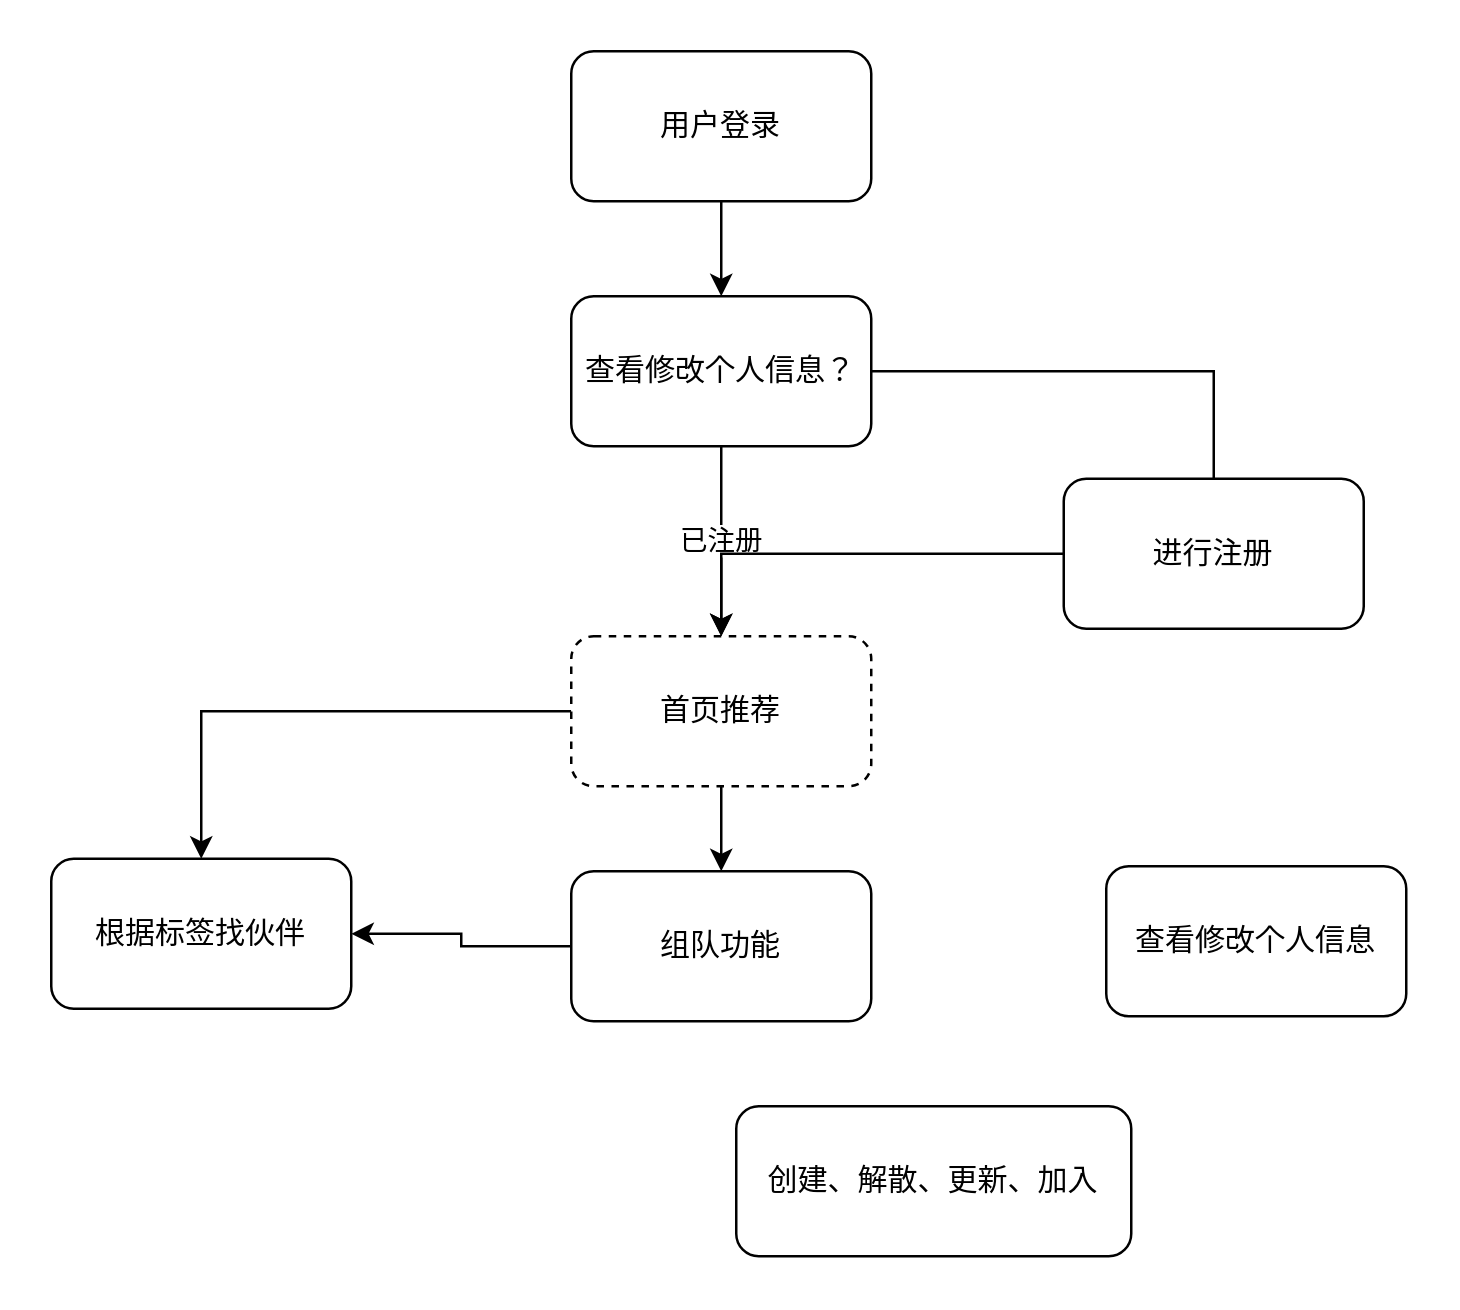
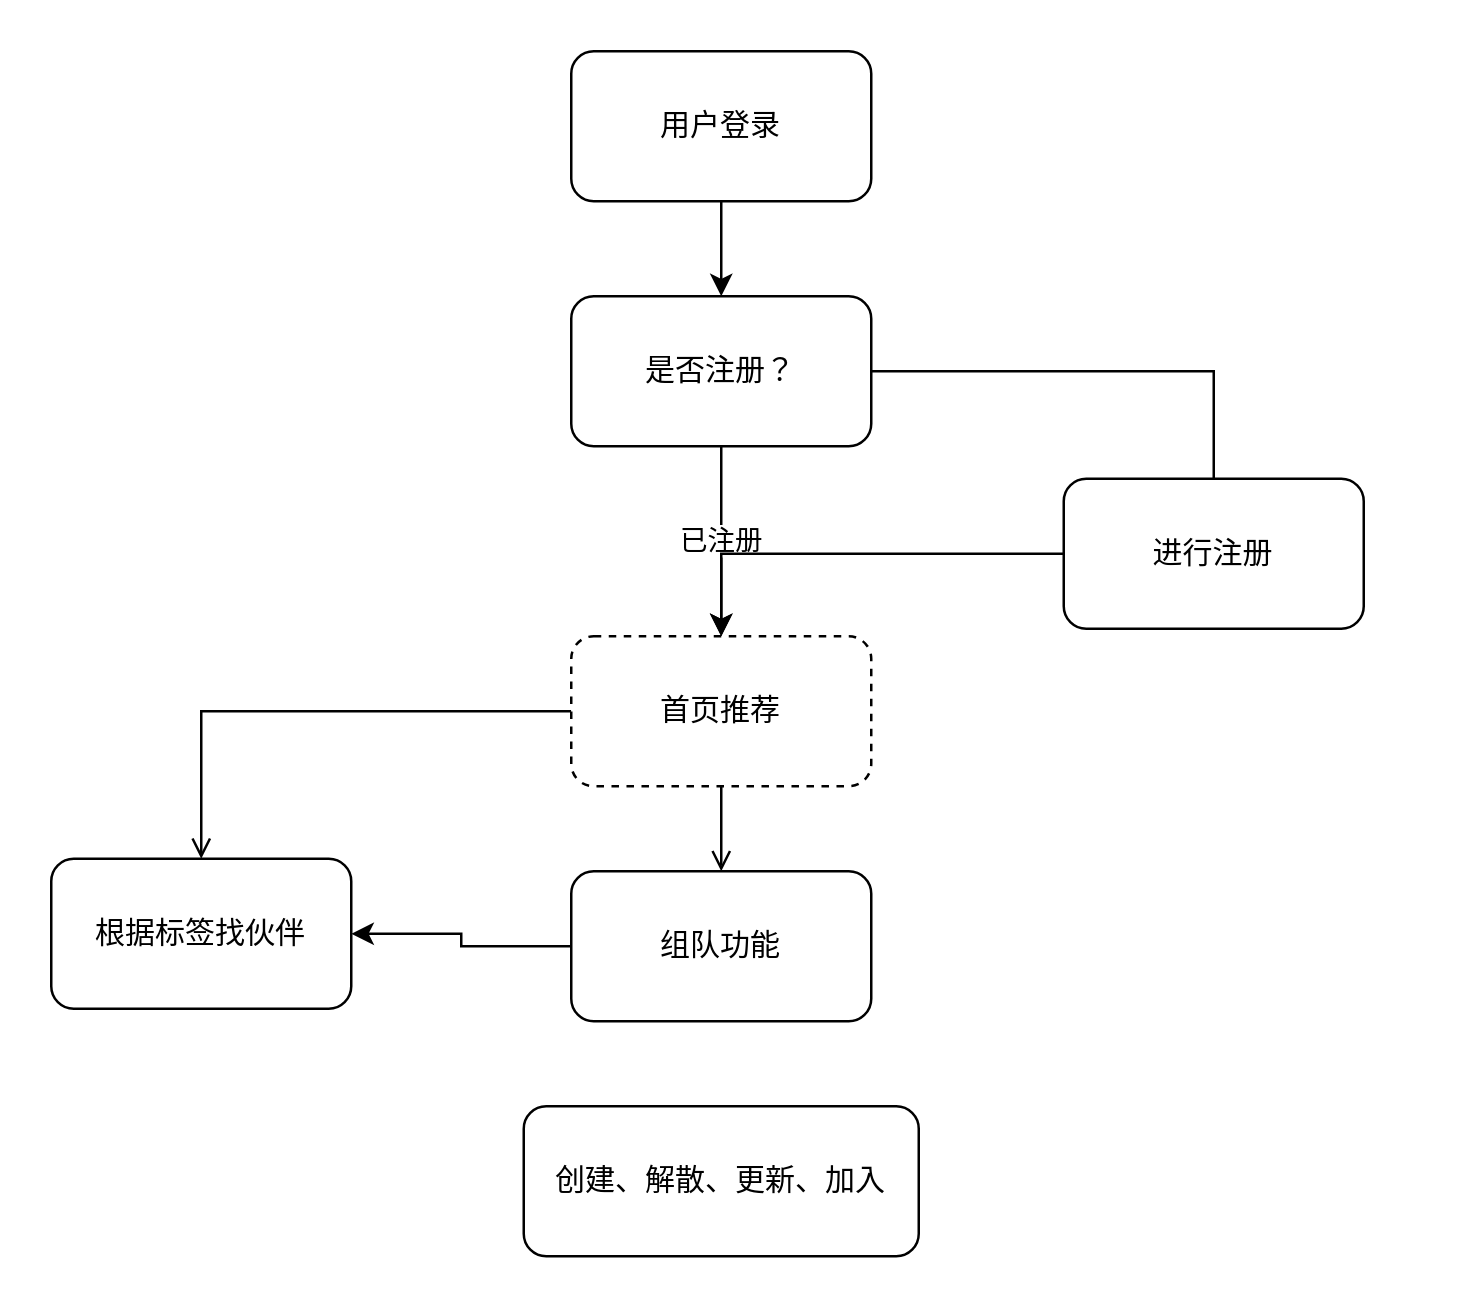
node "查看修改个人信息？": label "查看修改个人信息？" -> "是否注册？"
edge "首页推荐" -> "根据标签找伙伴": arrowhead classic -> open
edge "首页推荐" -> "组队功能": arrowhead classic -> open
node "查看修改个人信息": removed
node "创建、解散、更新、加入": moved (934, 1181) -> (721, 1181)
